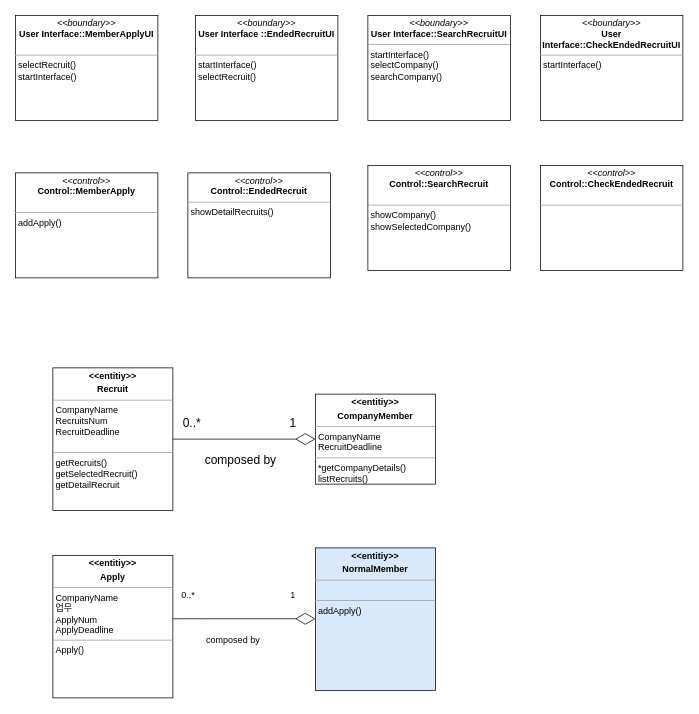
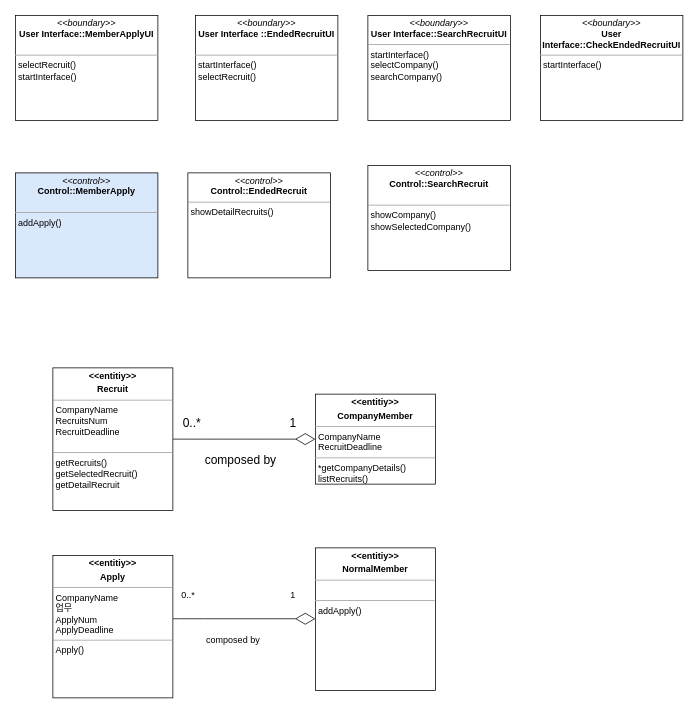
node "<<control>> Control::CheckEndedRecruit": removed
node "<<control>> Control::MemberApply addApply()": fillcolor #ffffff -> #dae8fc
node "<<entitiy>> NormalMember addApply()": fillcolor #dae8fc -> #ffffff
